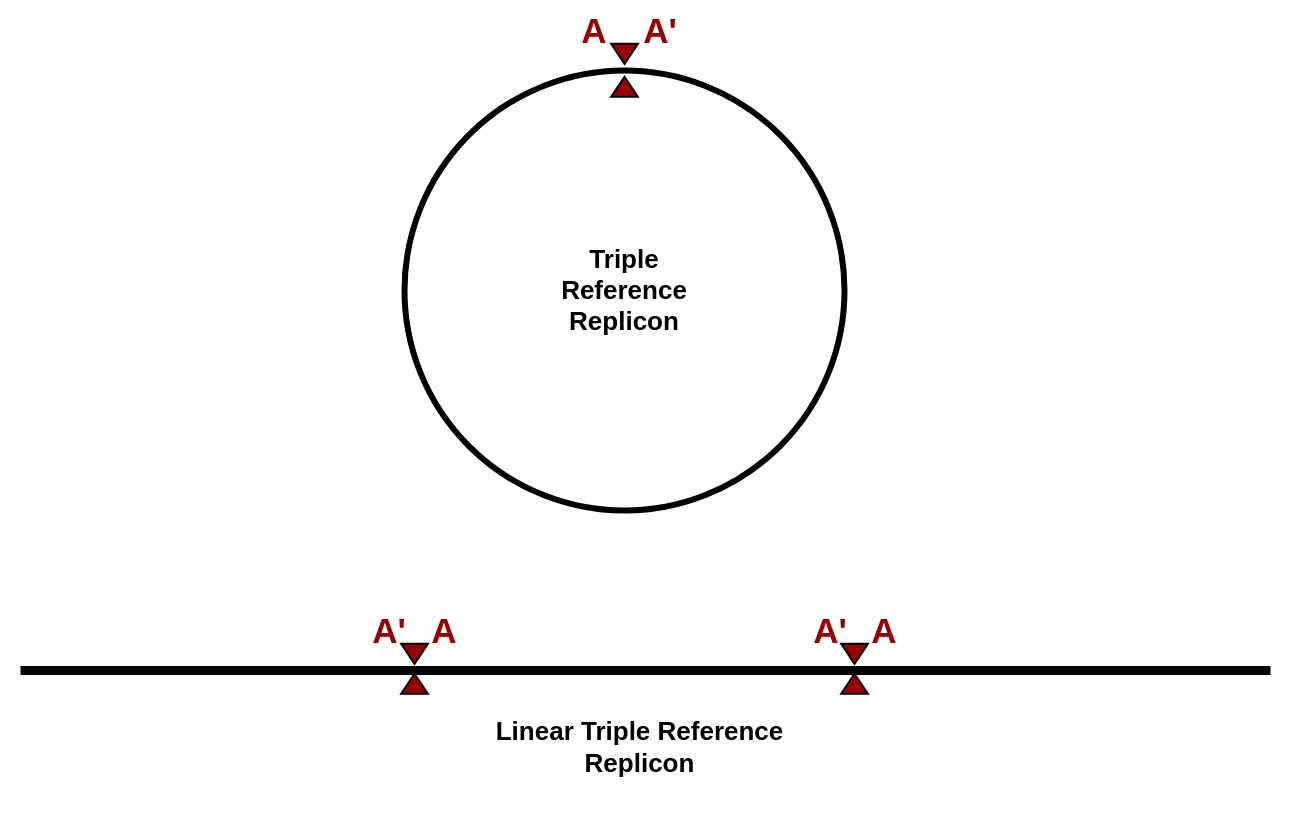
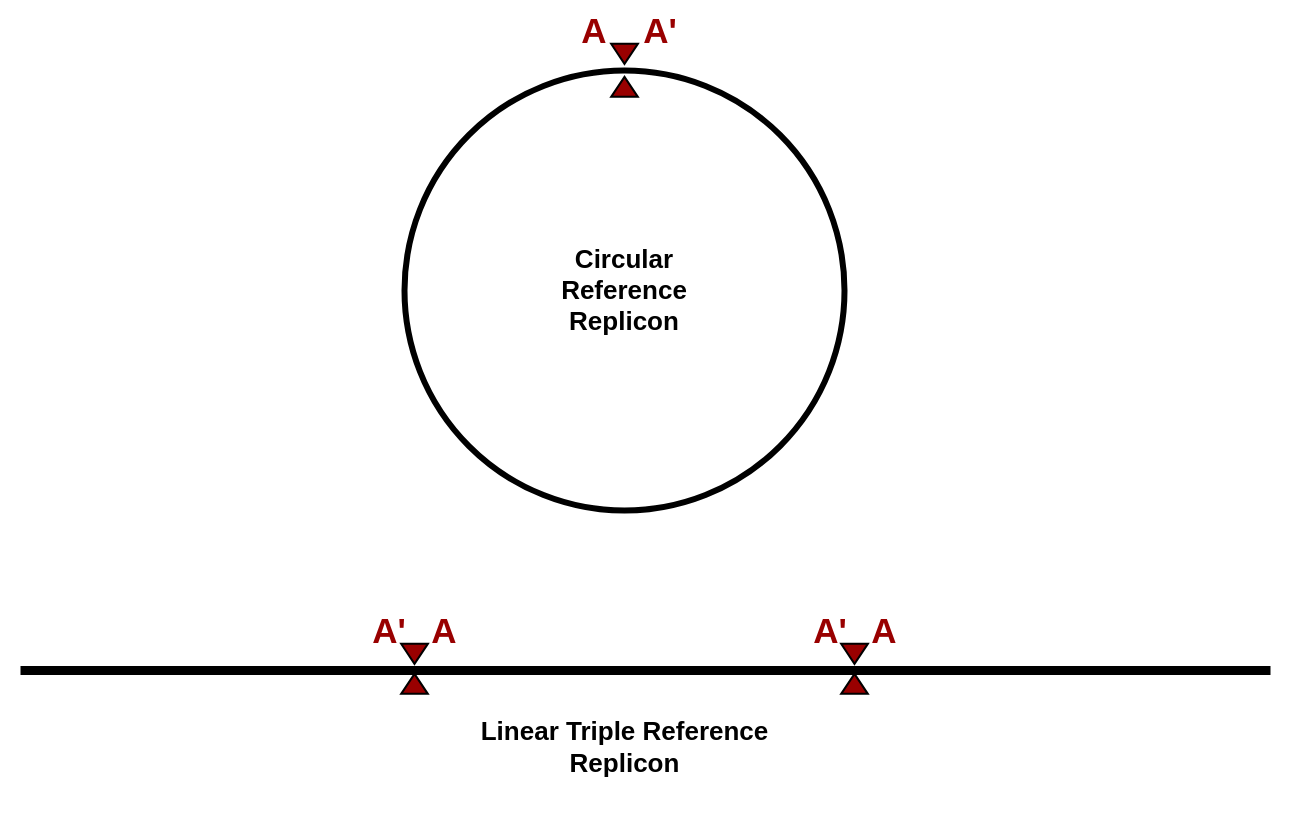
node "Triple Reference Replicon": label "Triple Reference Replicon" -> "Circular Reference Replicon"
node "Linear Triple Reference Replicon": moved (640, 747) -> (625, 747)
